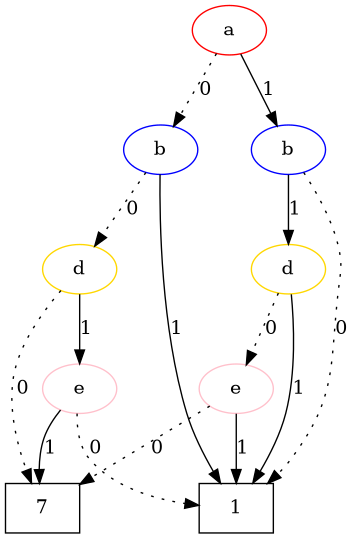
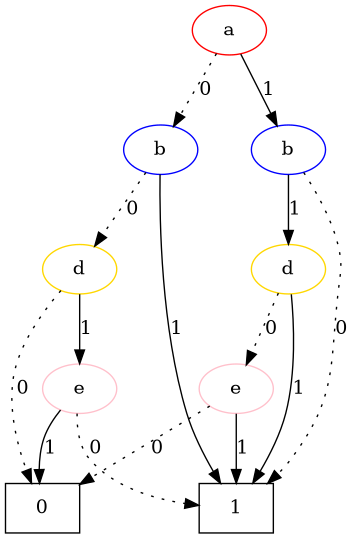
node "7": label "7" -> "0"
